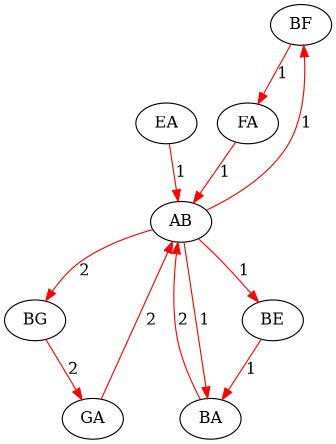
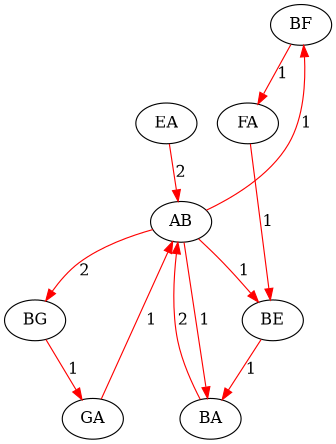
edge "FA" -> "AB": now "FA" -> "BE"
edge "EA" -> "AB": label "1" -> "2"
edge "GA" -> "AB": label "2" -> "1"
edge "BG" -> "GA": label "2" -> "1"
